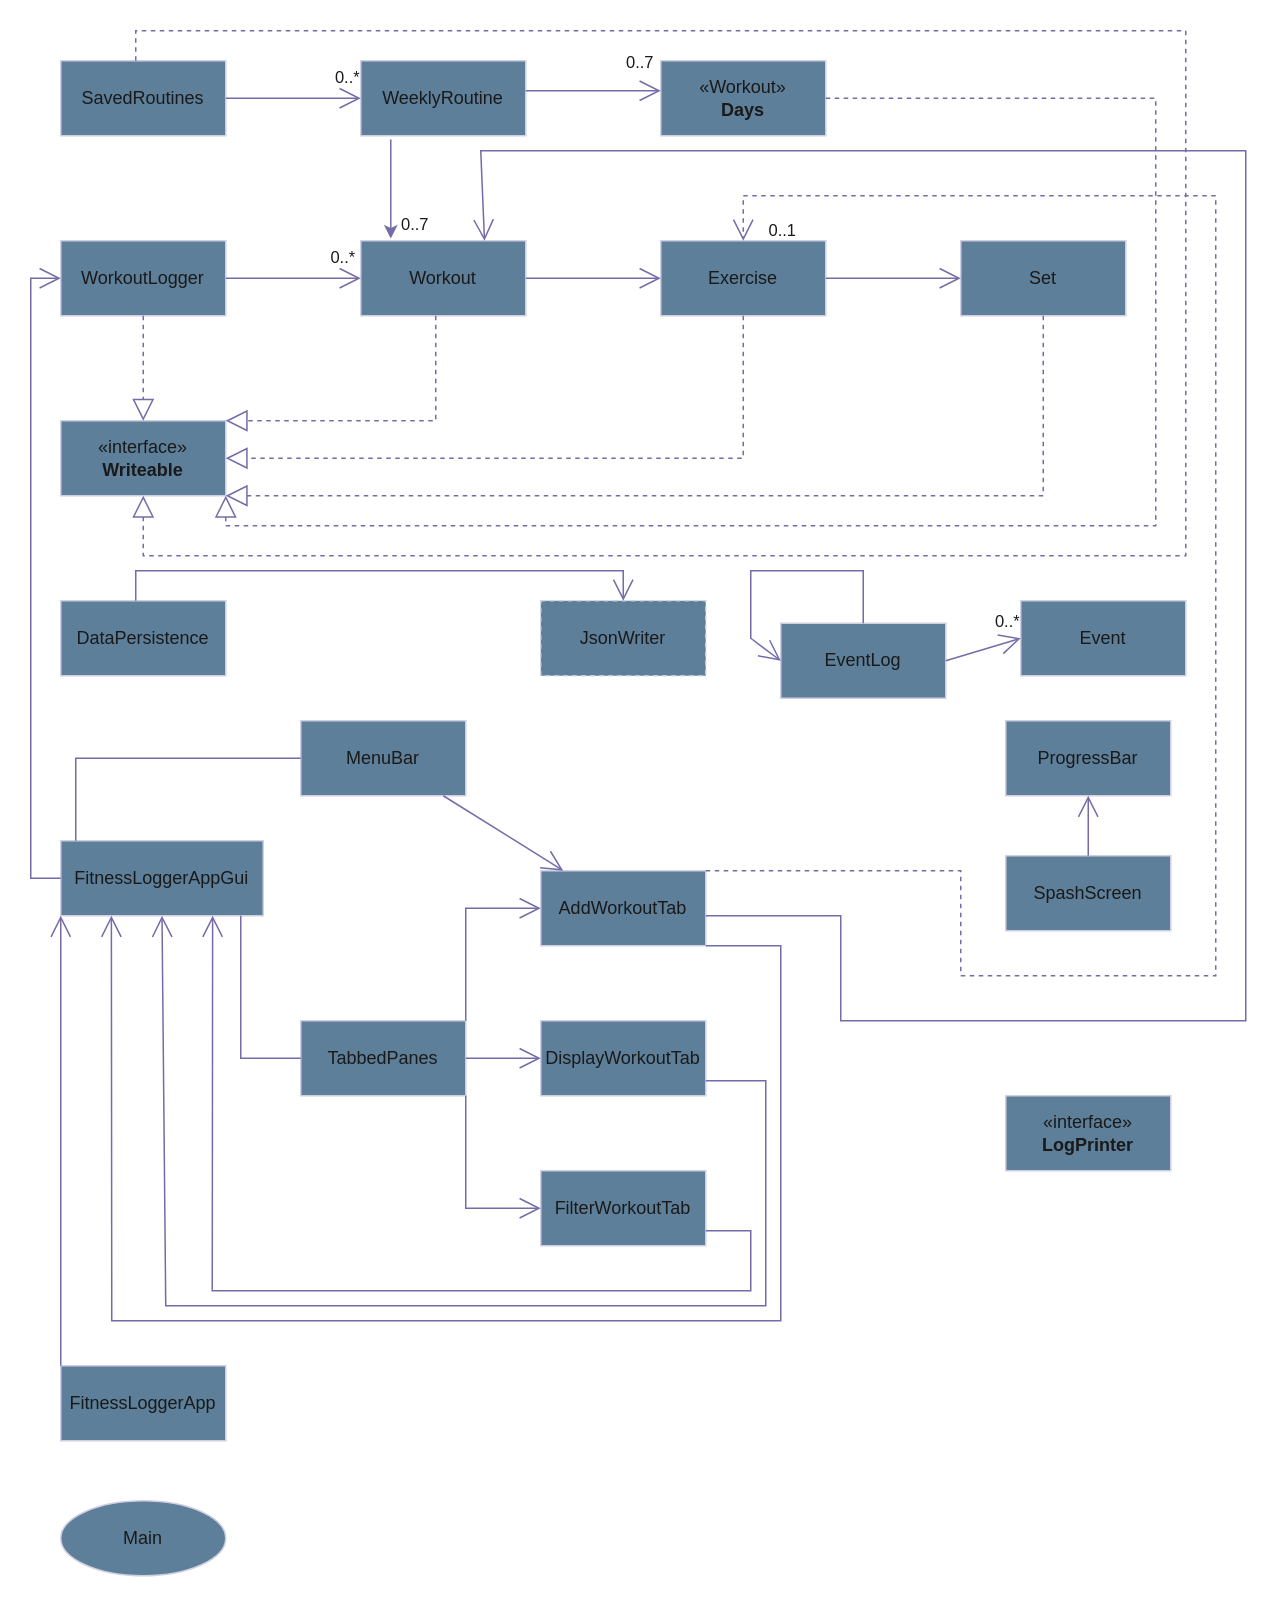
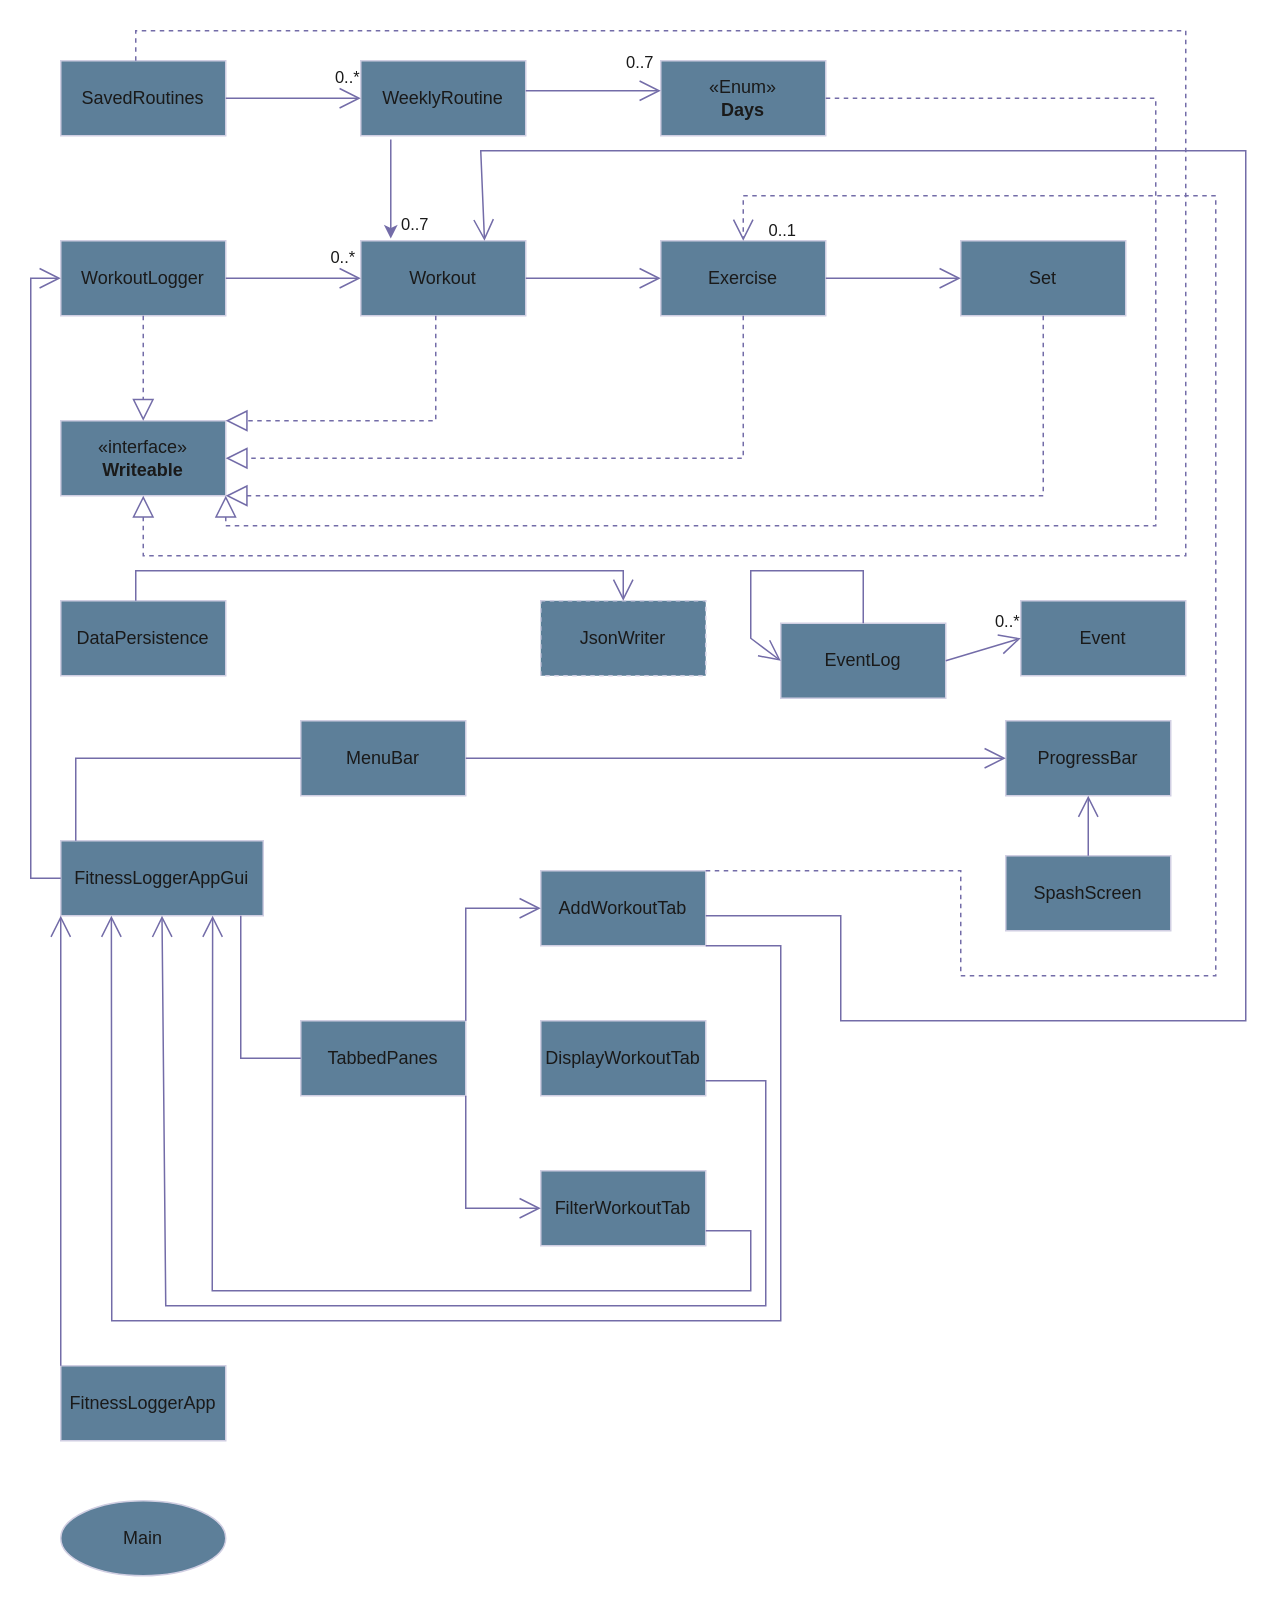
node "«Workout» Days": label "«Workout» Days" -> "«Enum» Days"
edge "MenuBar" -> "AddWorkoutTab": now "MenuBar" -> "ProgressBar"
edge "TabbedPanes" -> "DisplayWorkoutTab": removed
node "«interface» LogPrinter": removed
